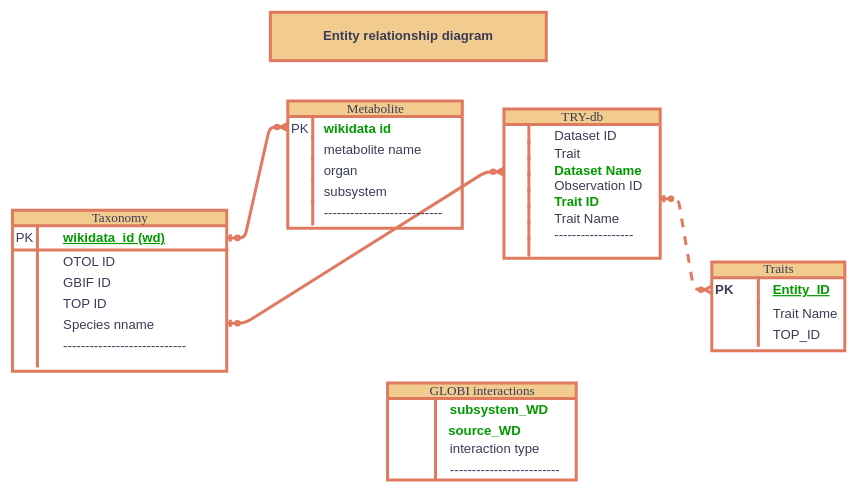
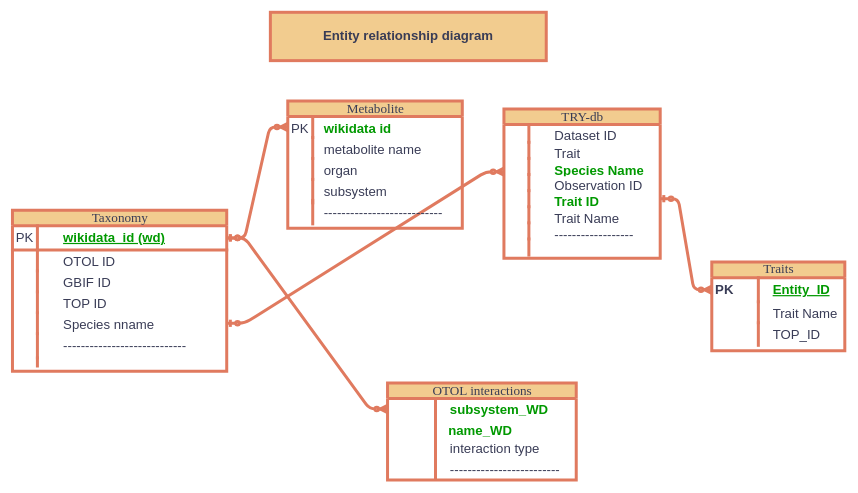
node "Dataset Name": label "Dataset Name" -> "Species Name"
edge "Trait ID" -- "Entity_ID": style dashed -> solid
edge "wikidata_id (wd)" -- "subsystem_WD": added
node "GLOBI interactions": label "GLOBI interactions" -> "OTOL interactions"
node "source_WD": label "source_WD" -> "name_WD"
